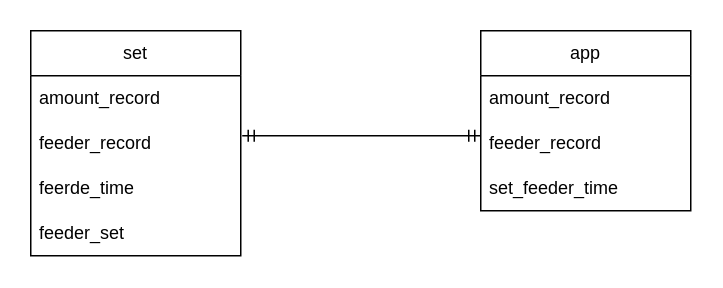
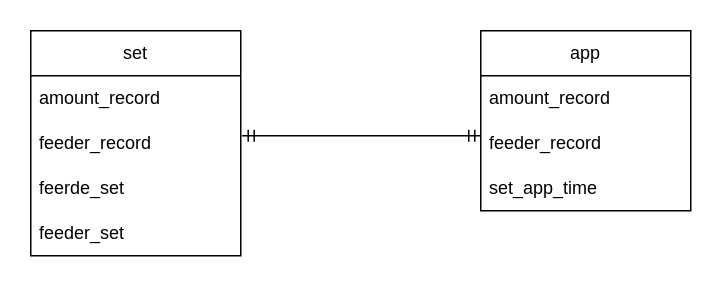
node "feerde_time": label "feerde_time" -> "feerde_set"
node "set_feeder_time": label "set_feeder_time" -> "set_app_time"
